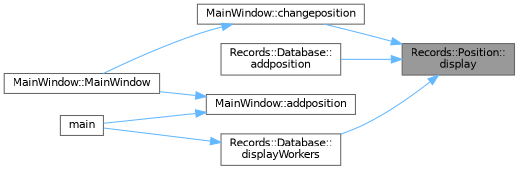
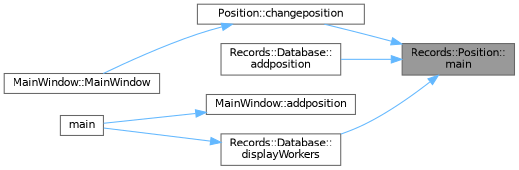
node "MainWindow::changeposition": label "MainWindow::changeposition" -> "Position::changeposition"
node "Records::Position:: display": label "Records::Position:: display" -> "Records::Position:: main"
edge "MainWindow::MainWindow" -> "MainWindow::addposition": removed
